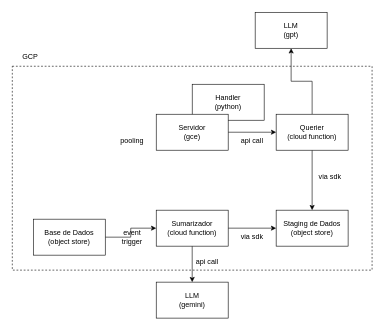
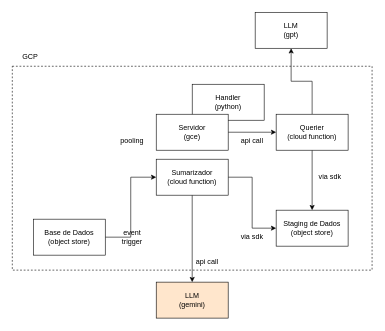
node "Sumarizador (cloud function)": moved (192, 228) -> (192, 177)
node "LLM (gemini)": fillcolor #ffffff -> #ffe6cc
